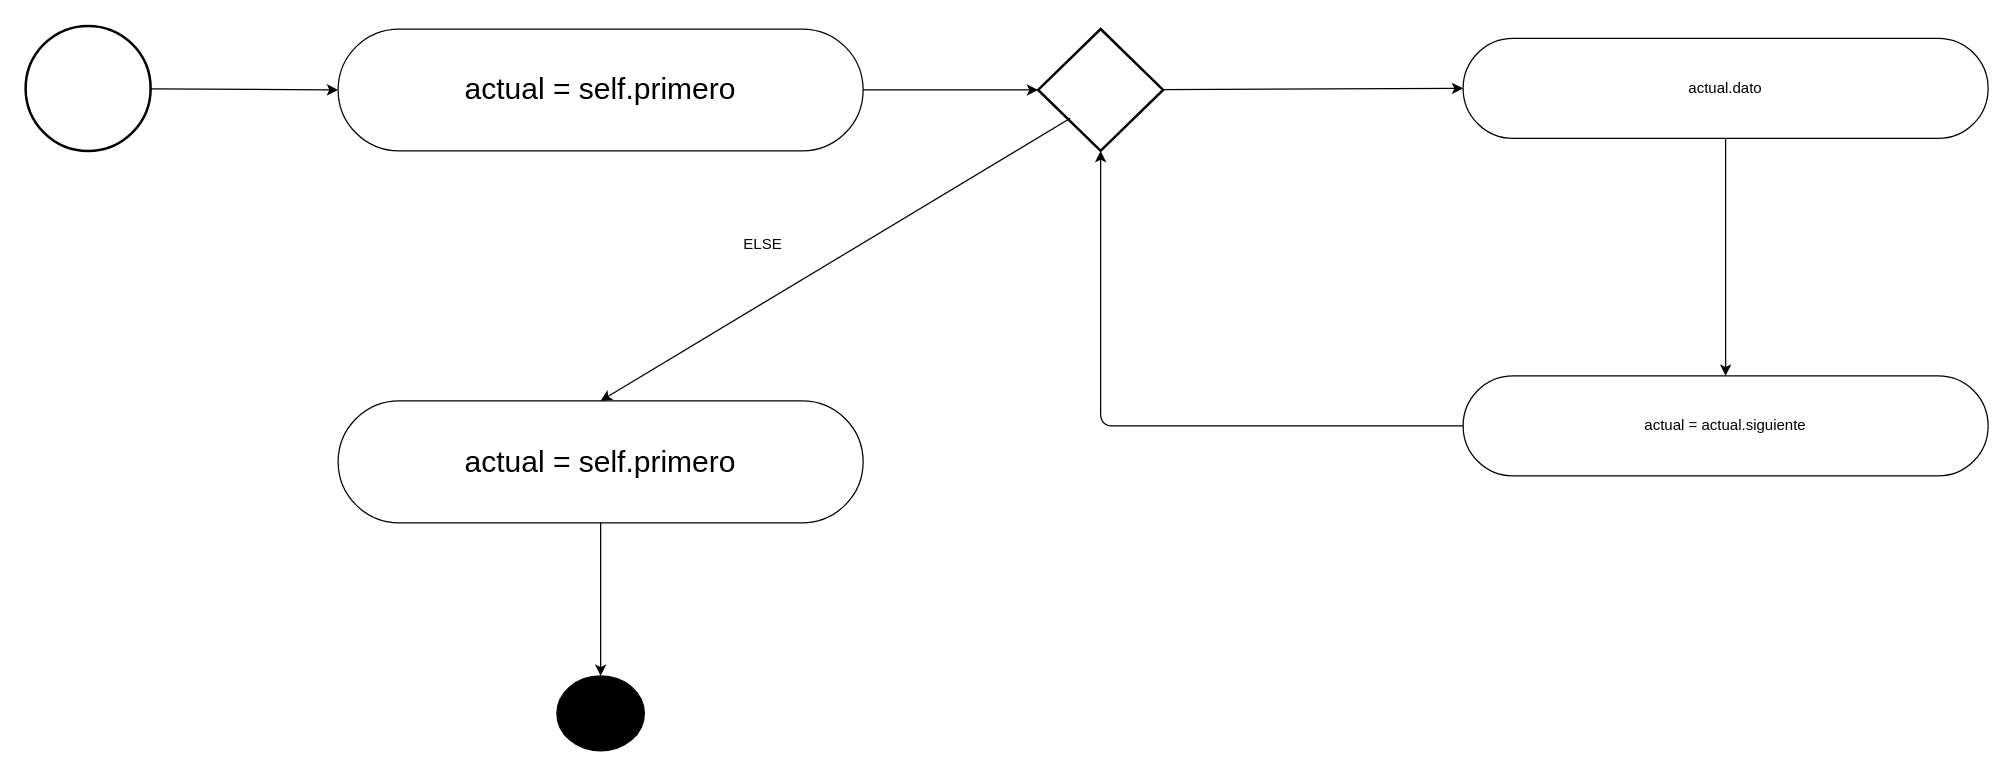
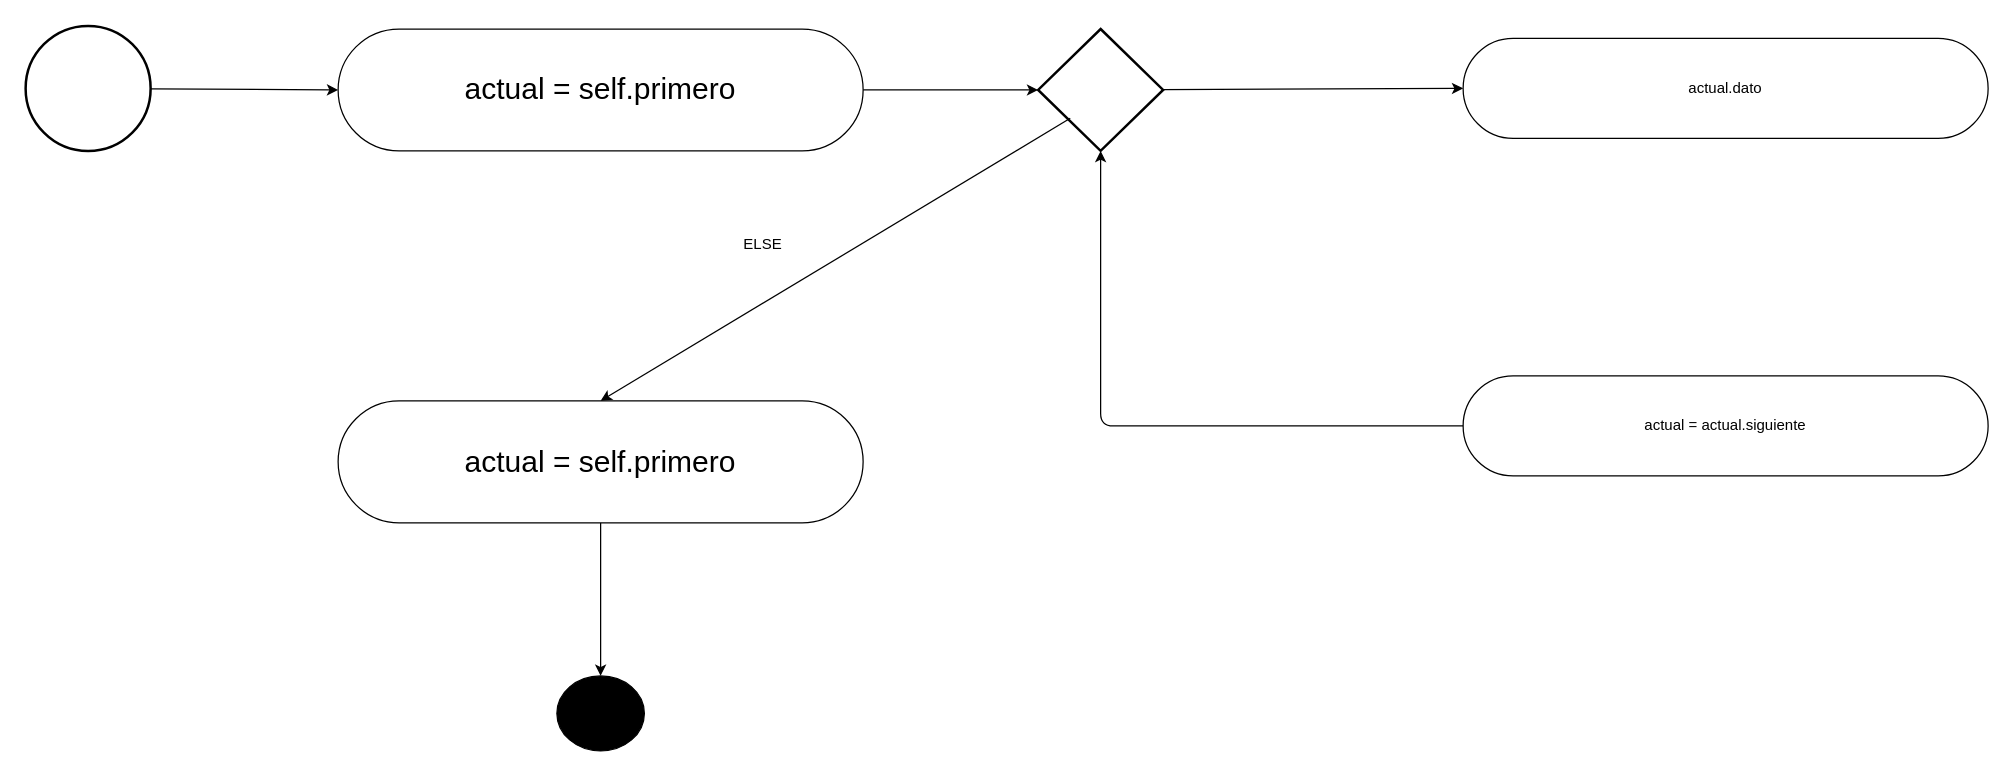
edge "actual.dato" -> "actual = actual.siguiente": removed
